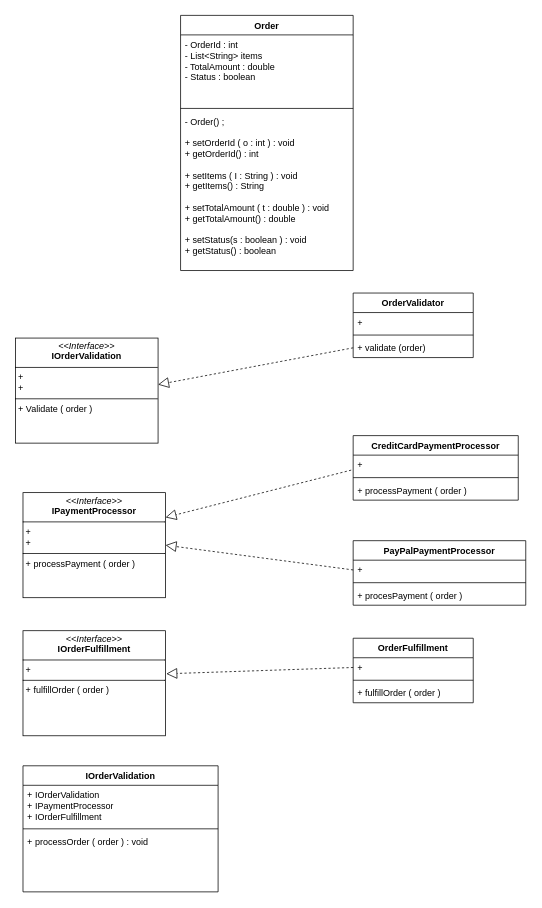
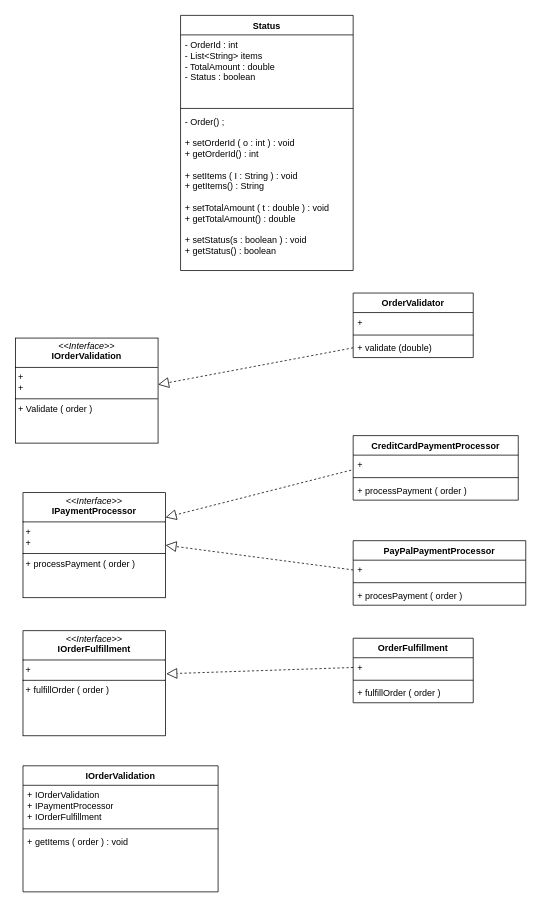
node "Order": label "Order" -> "Status"
node "+ validate (order)": label "+ validate (order)" -> "+ validate (double)"
node "+ processOrder ( order ) : void": label "+ processOrder ( order ) : void" -> "+ getItems ( order ) : void"
